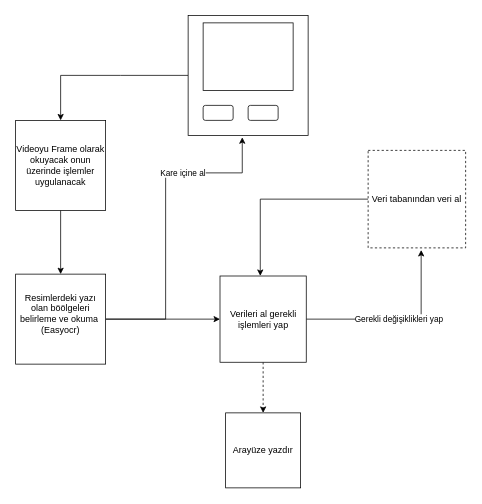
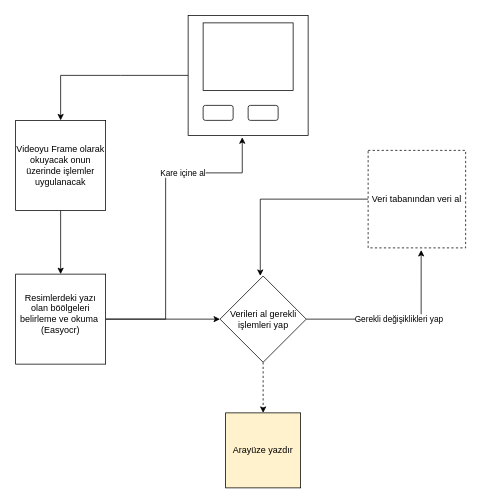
node "Verileri al gerekli işlemleri yap": shape rectangle -> diamond
node "Arayüze yazdır": fillcolor #ffffff -> #fff2cc
